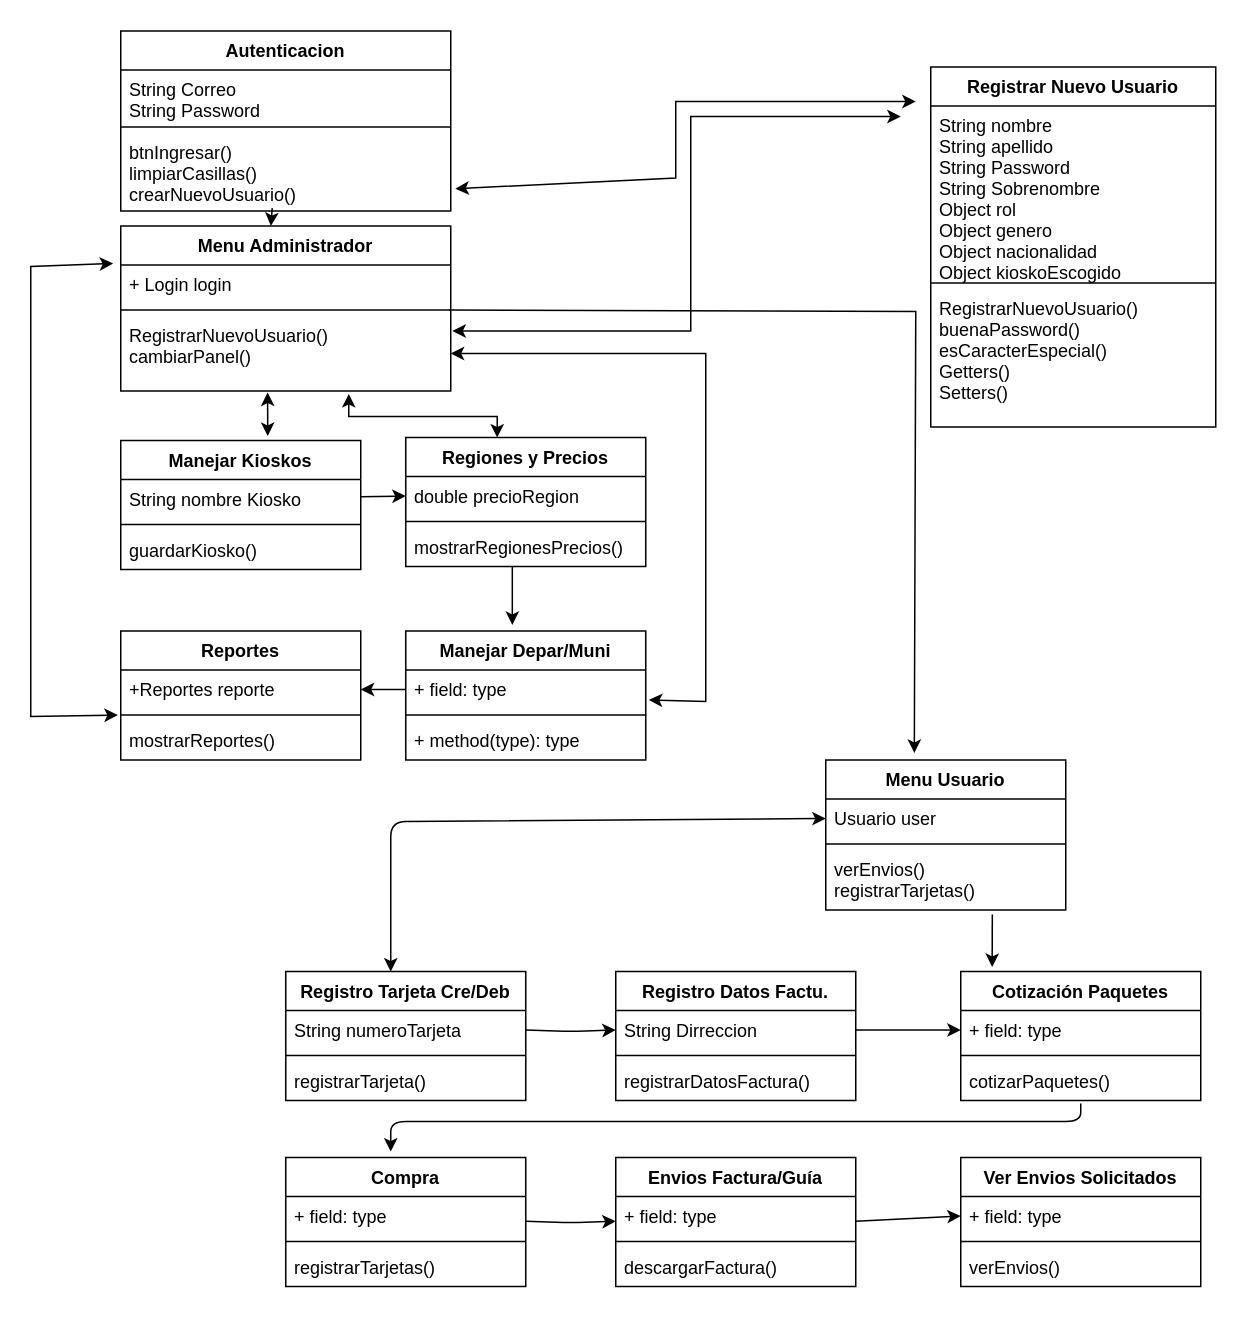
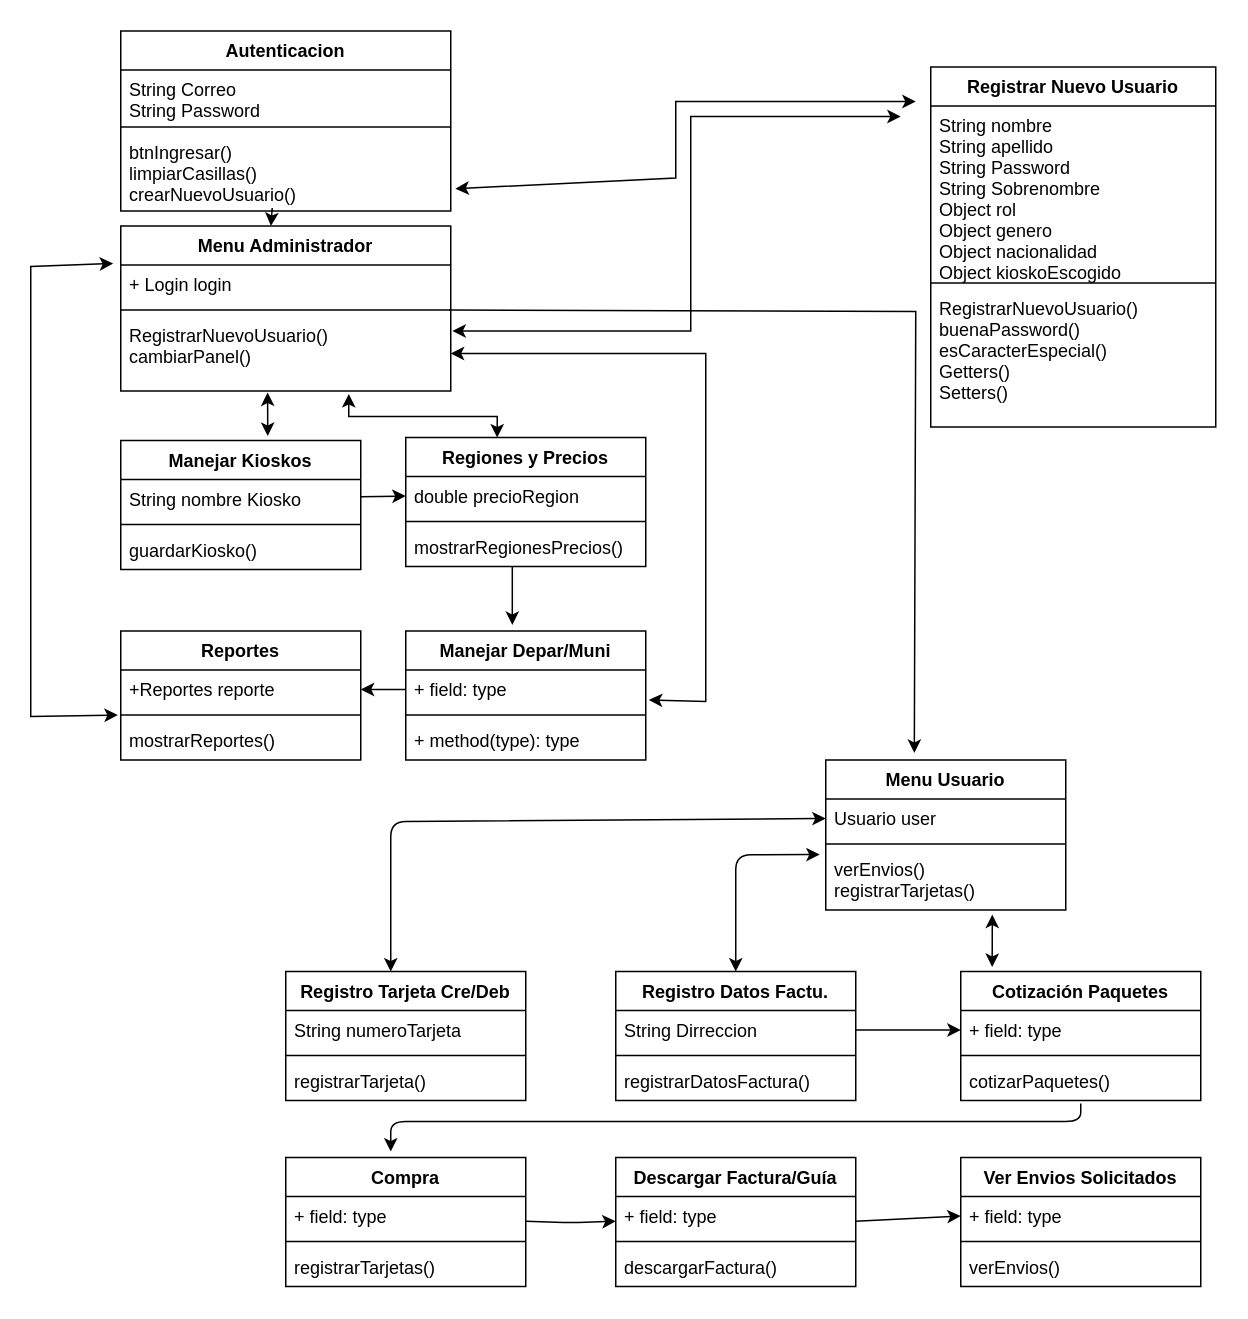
edge "verEnvios() registrarTarjetas()" -- "Registro Datos Factu.": added
edge "verEnvios() registrarTarjetas()" -> "Cotización Paquetes": arrowhead none -> classic
edge "String numeroTarjeta" -> "String Dirreccion": removed
node "Envios Factura/Guía": label "Envios Factura/Guía" -> "Descargar Factura/Guía"
